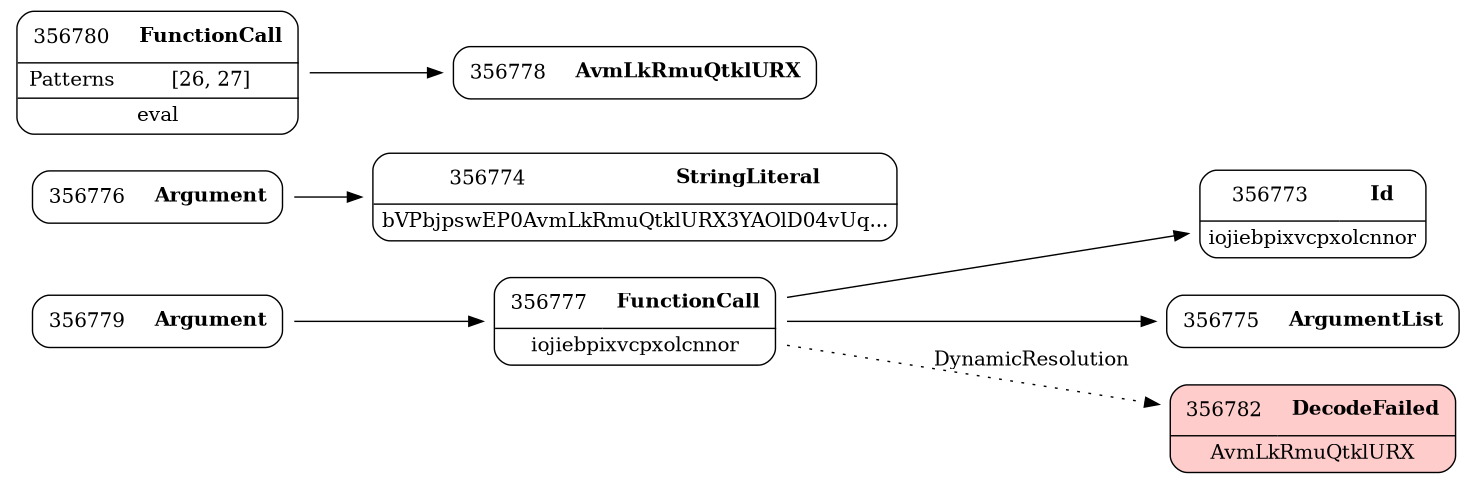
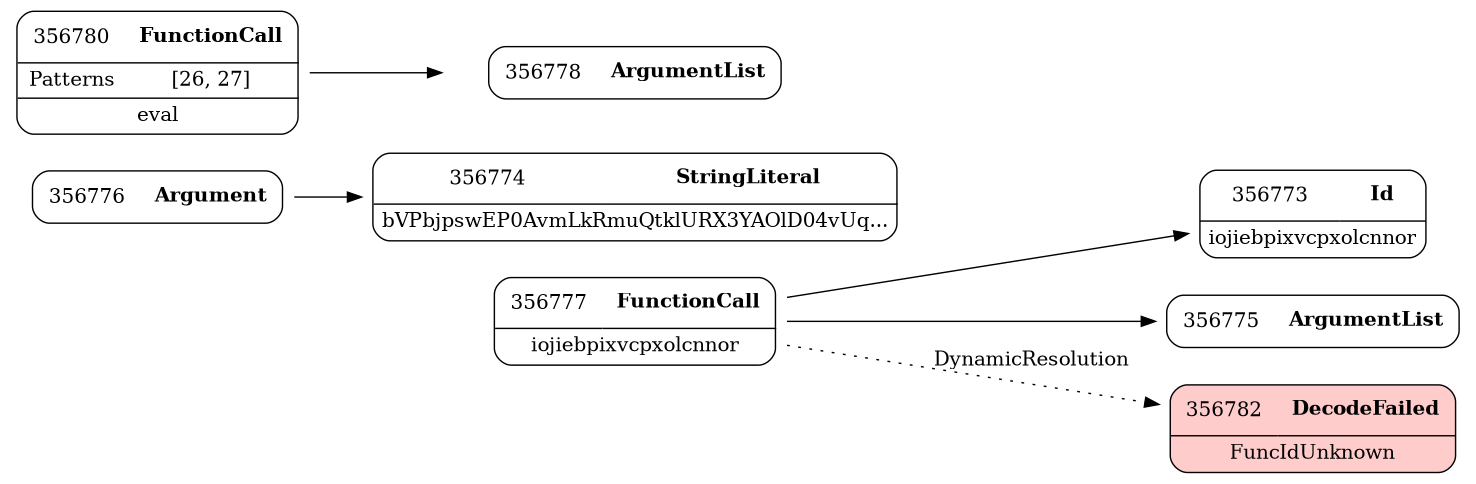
node "356778": text "AvmLkRmuQtklURX" -> "ArgumentList"
node "356779": removed
node "356782": text "AvmLkRmuQtklURX" -> "FuncIdUnknown"
